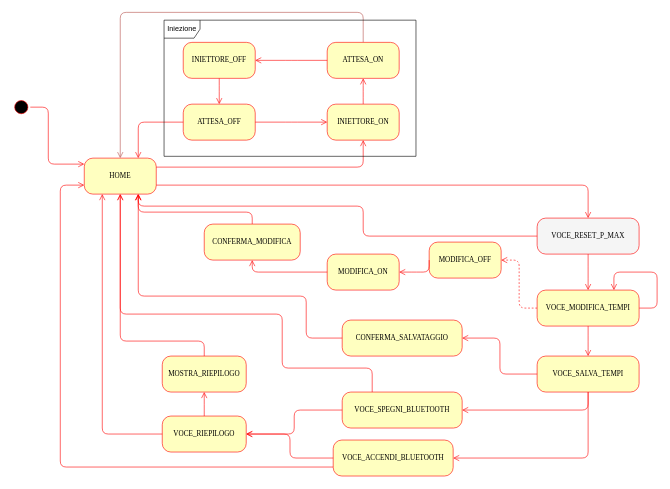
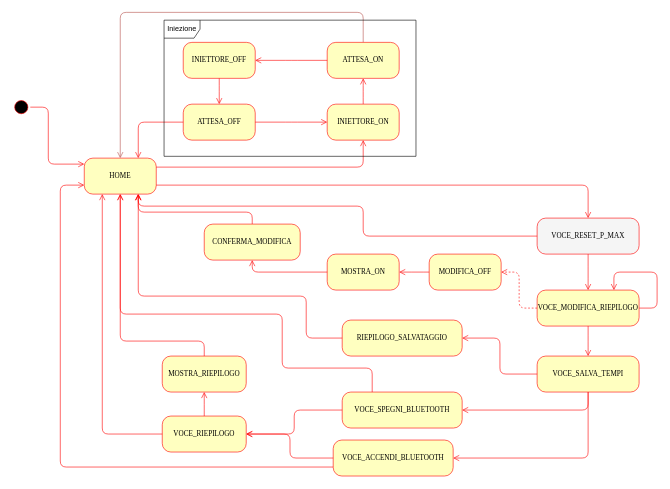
node "MODIFICA_OFF": moved (465, 260) -> (465, 272)
node "MODIFICA_ON": label "MODIFICA_ON" -> "MOSTRA_ON"
node "VOCE_MODIFICA_TEMPI": label "VOCE_MODIFICA_TEMPI" -> "VOCE_MODIFICA_RIEPILOGO"
node "CONFERMA_SALVATAGGIO": label "CONFERMA_SALVATAGGIO" -> "RIEPILOGO_SALVATAGGIO"
